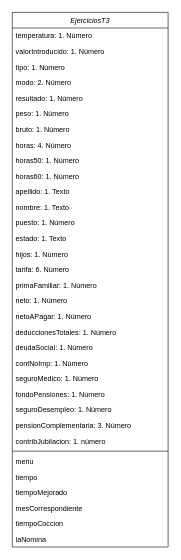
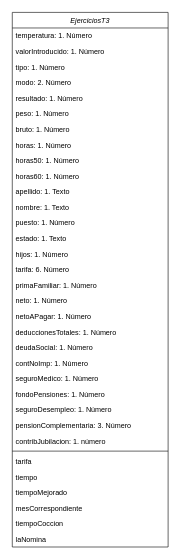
node "horas: 4. Número": label "horas: 4. Número" -> "horas: 1. Número"
node "menu": label "menu" -> "tarifa"
